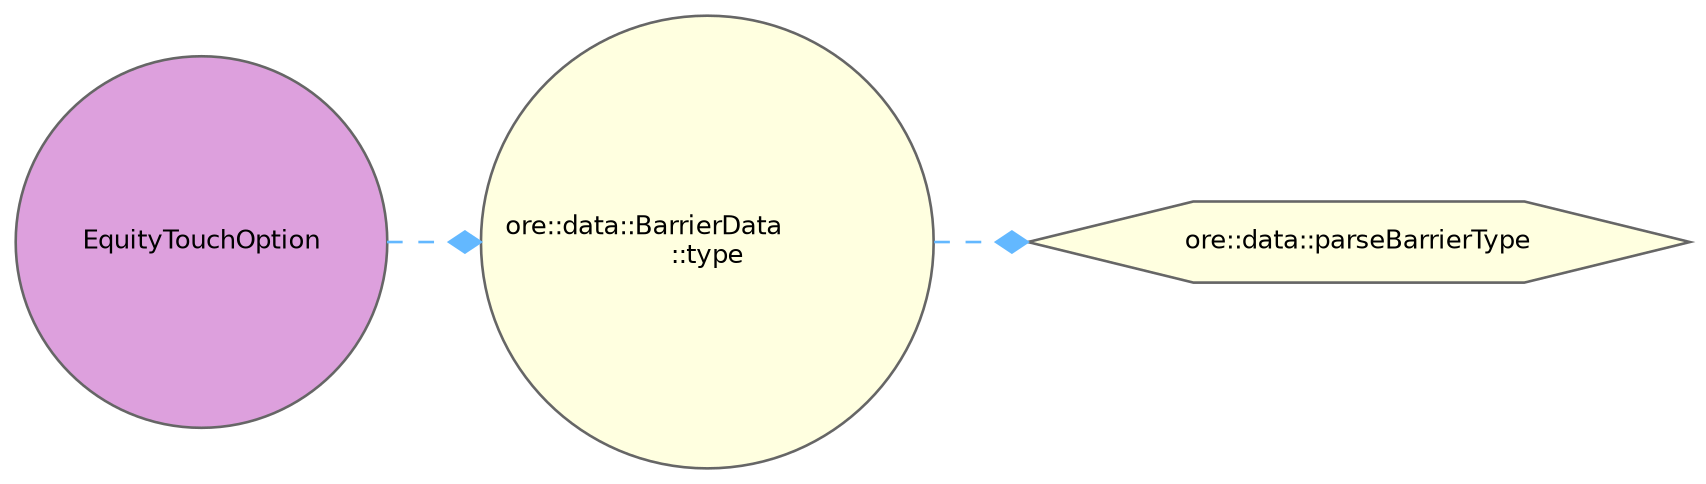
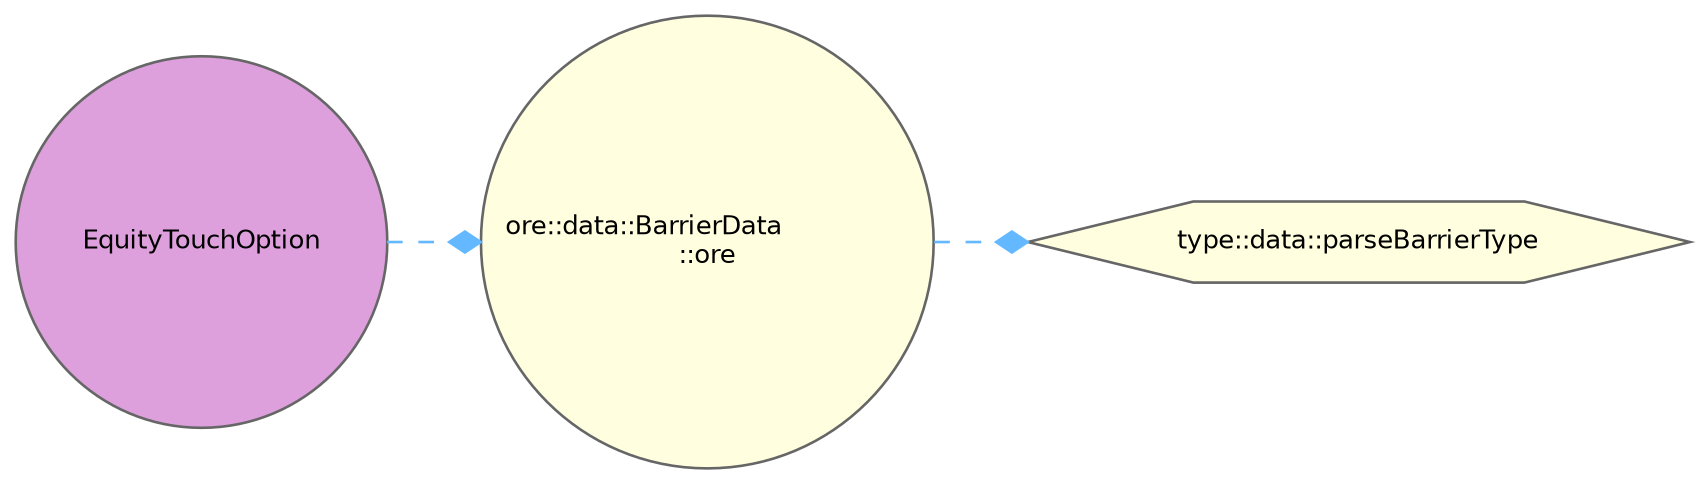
node "ore::data::BarrierData ::type": label "ore::data::BarrierData ::type" -> "ore::data::BarrierData ::ore"
node "ore::data::parseBarrierType": label "ore::data::parseBarrierType" -> "type::data::parseBarrierType"
